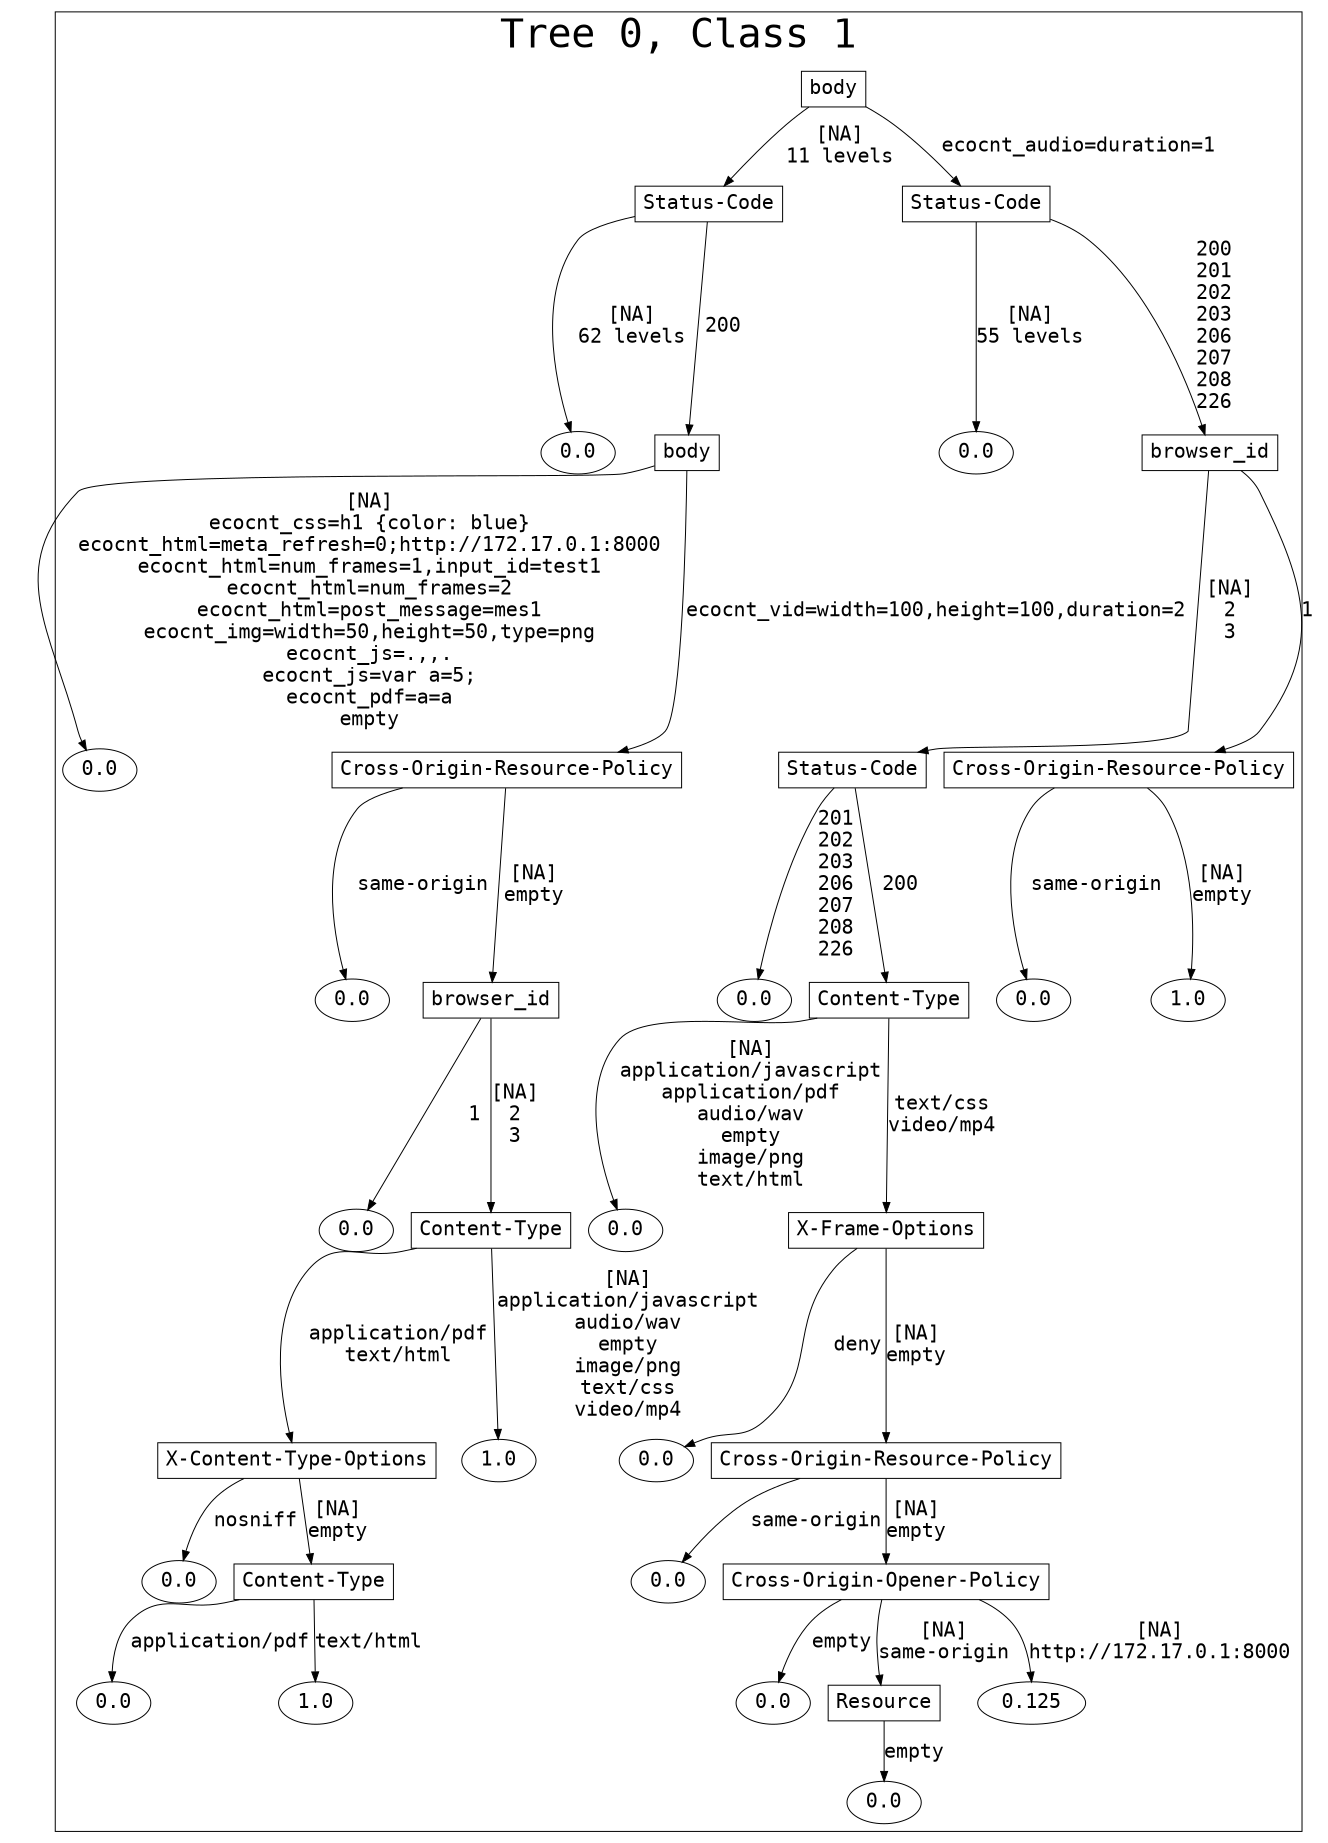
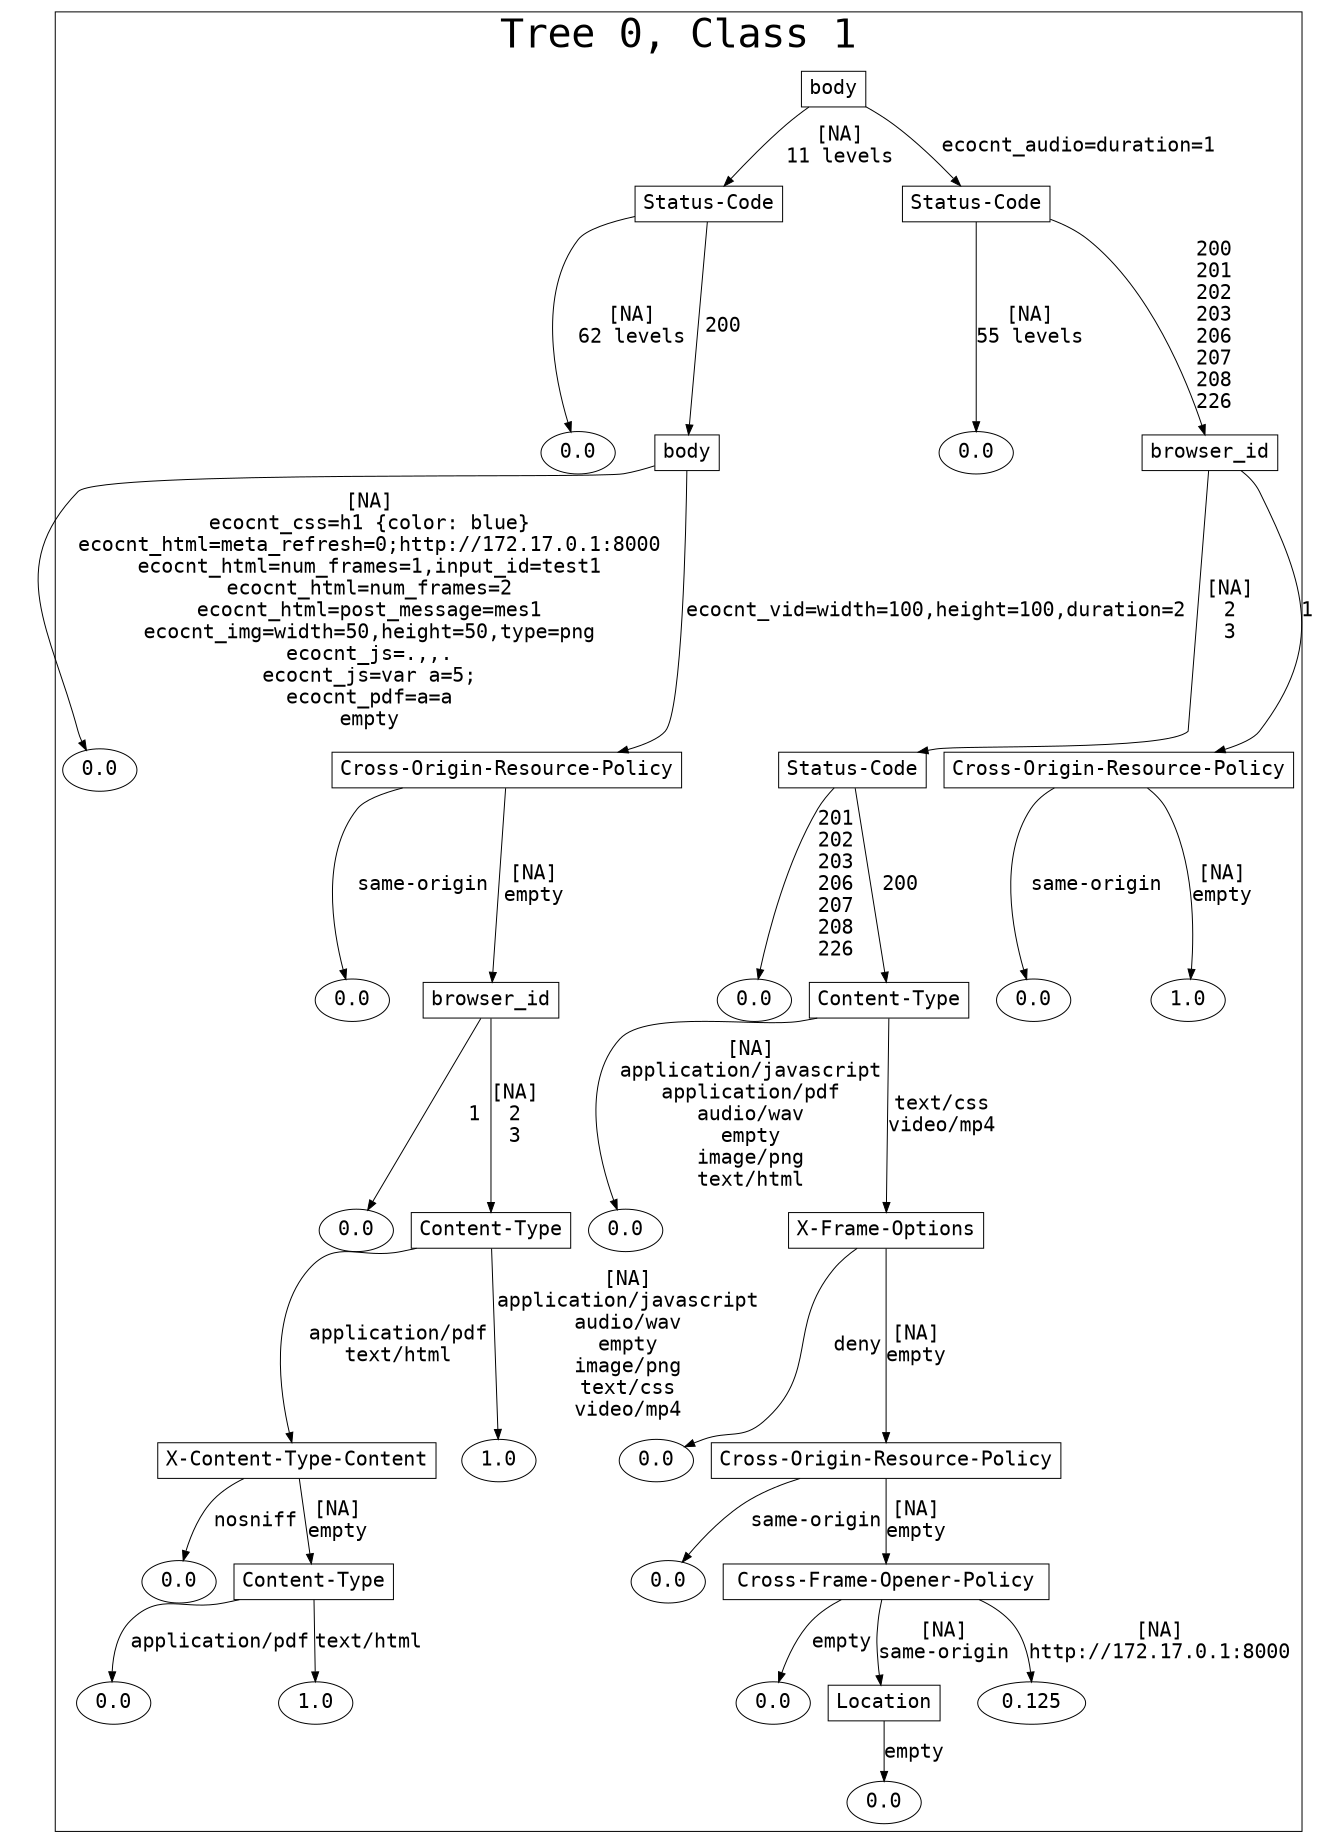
node "X-Content-Type-Options": label "X-Content-Type-Options" -> "X-Content-Type-Content"
node "Cross-Origin-Opener-Policy": label "Cross-Origin-Opener-Policy" -> "Cross-Frame-Opener-Policy"
node "Resource": label "Resource" -> "Location"
